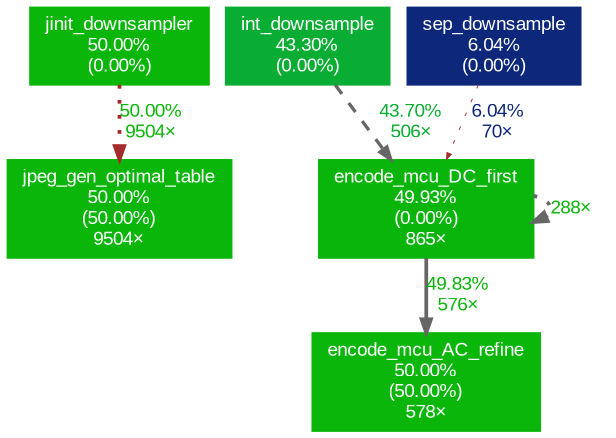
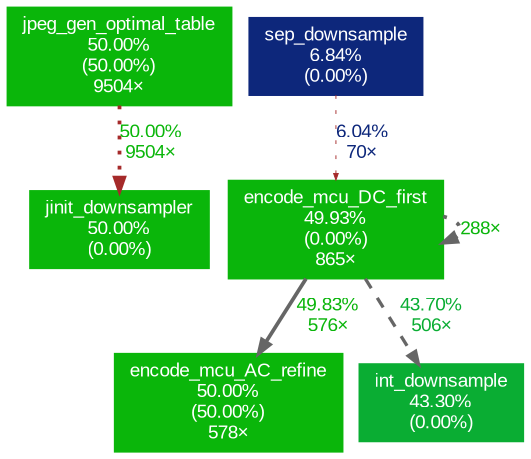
node "sep_downsample 6.04% (0.00%)": label "sep_downsample 6.04% (0.00%)" -> "sep_downsample 6.84% (0.00%)"
edge "jinit_downsampler 50.00% (0.00%)" -> "jpeg_gen_optimal_table 50.00% (50.00%) 9504×": reversed
edge "int_downsample 43.30% (0.00%)" -> "encode_mcu_DC_first 49.93% (0.00%) 865×": reversed
